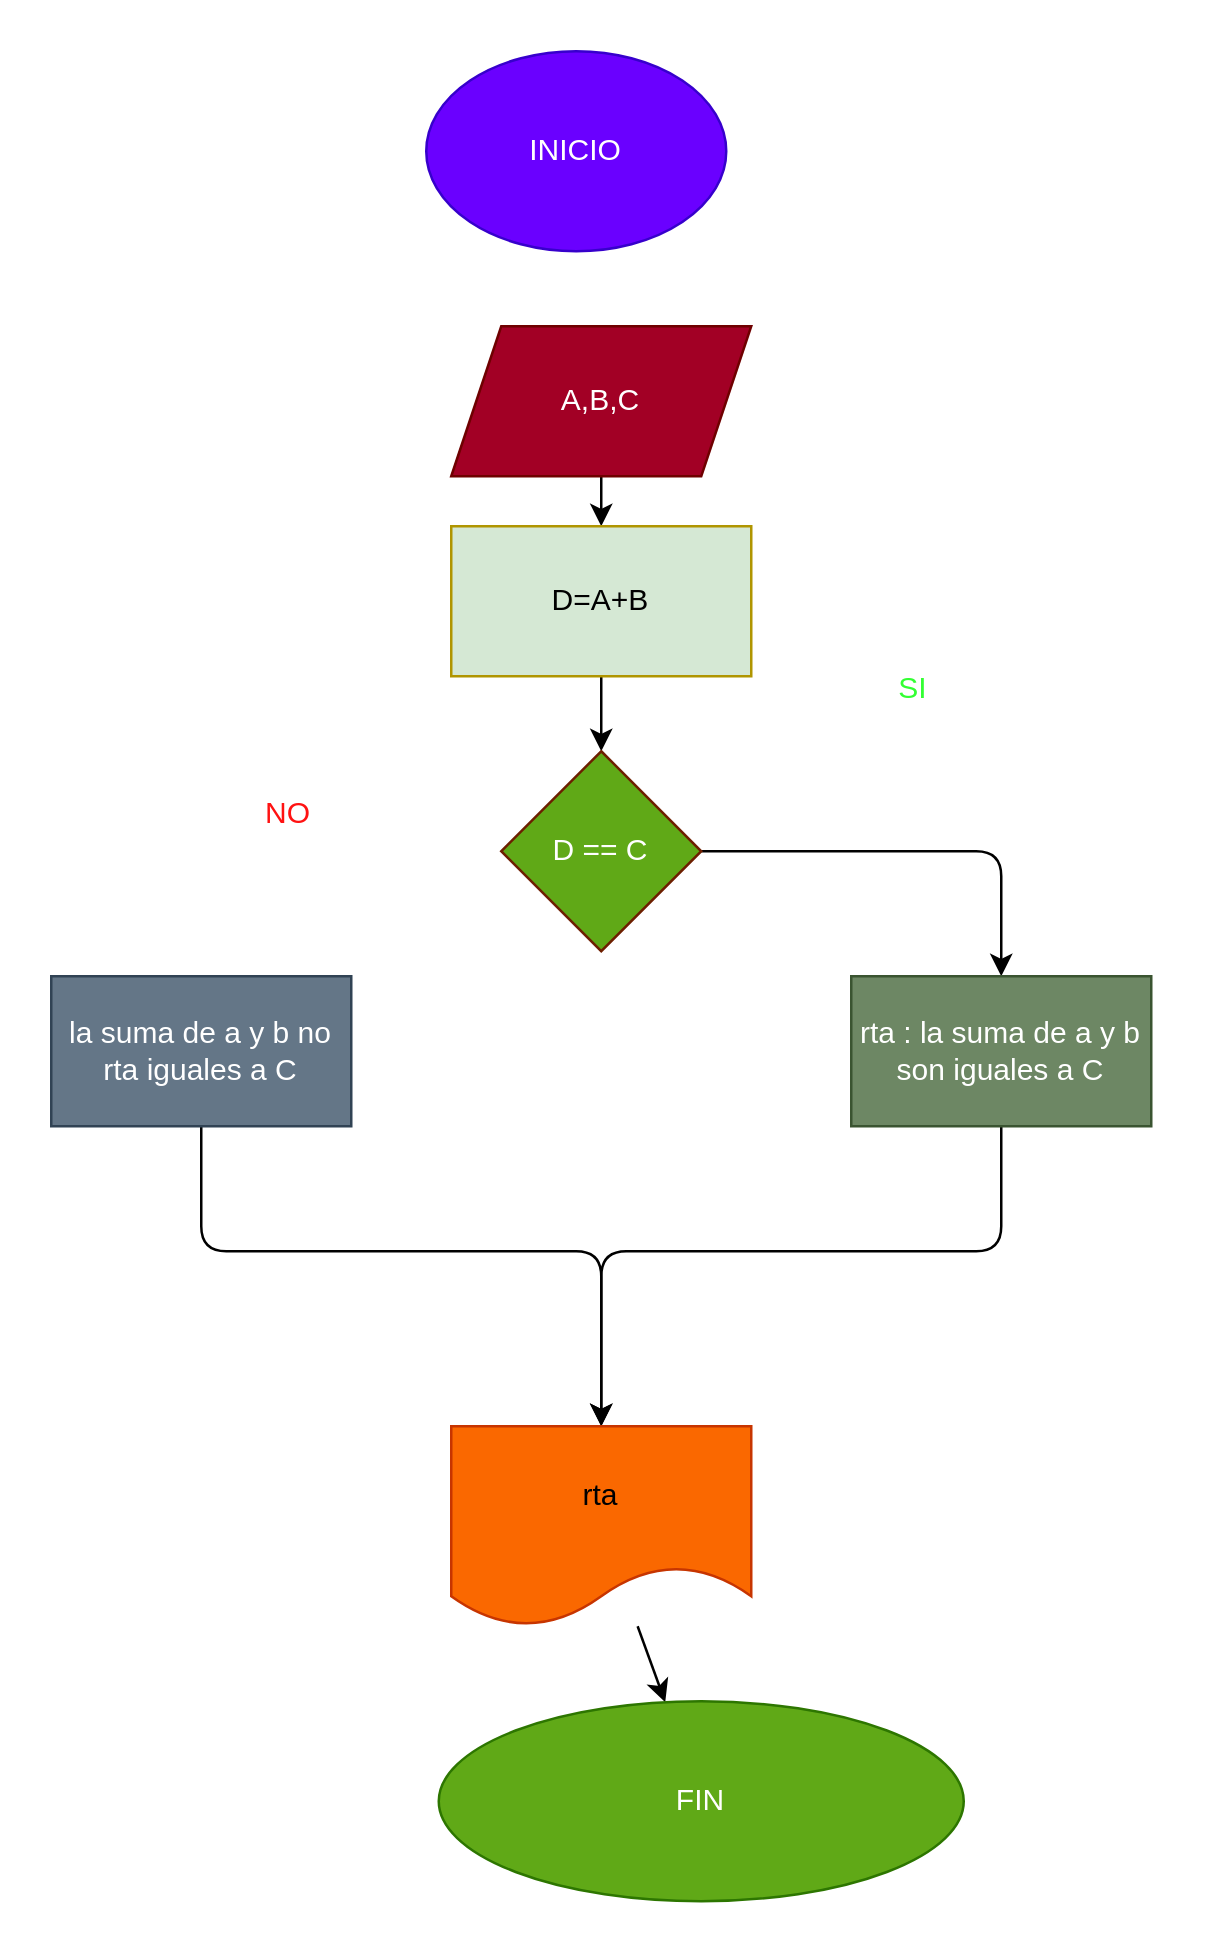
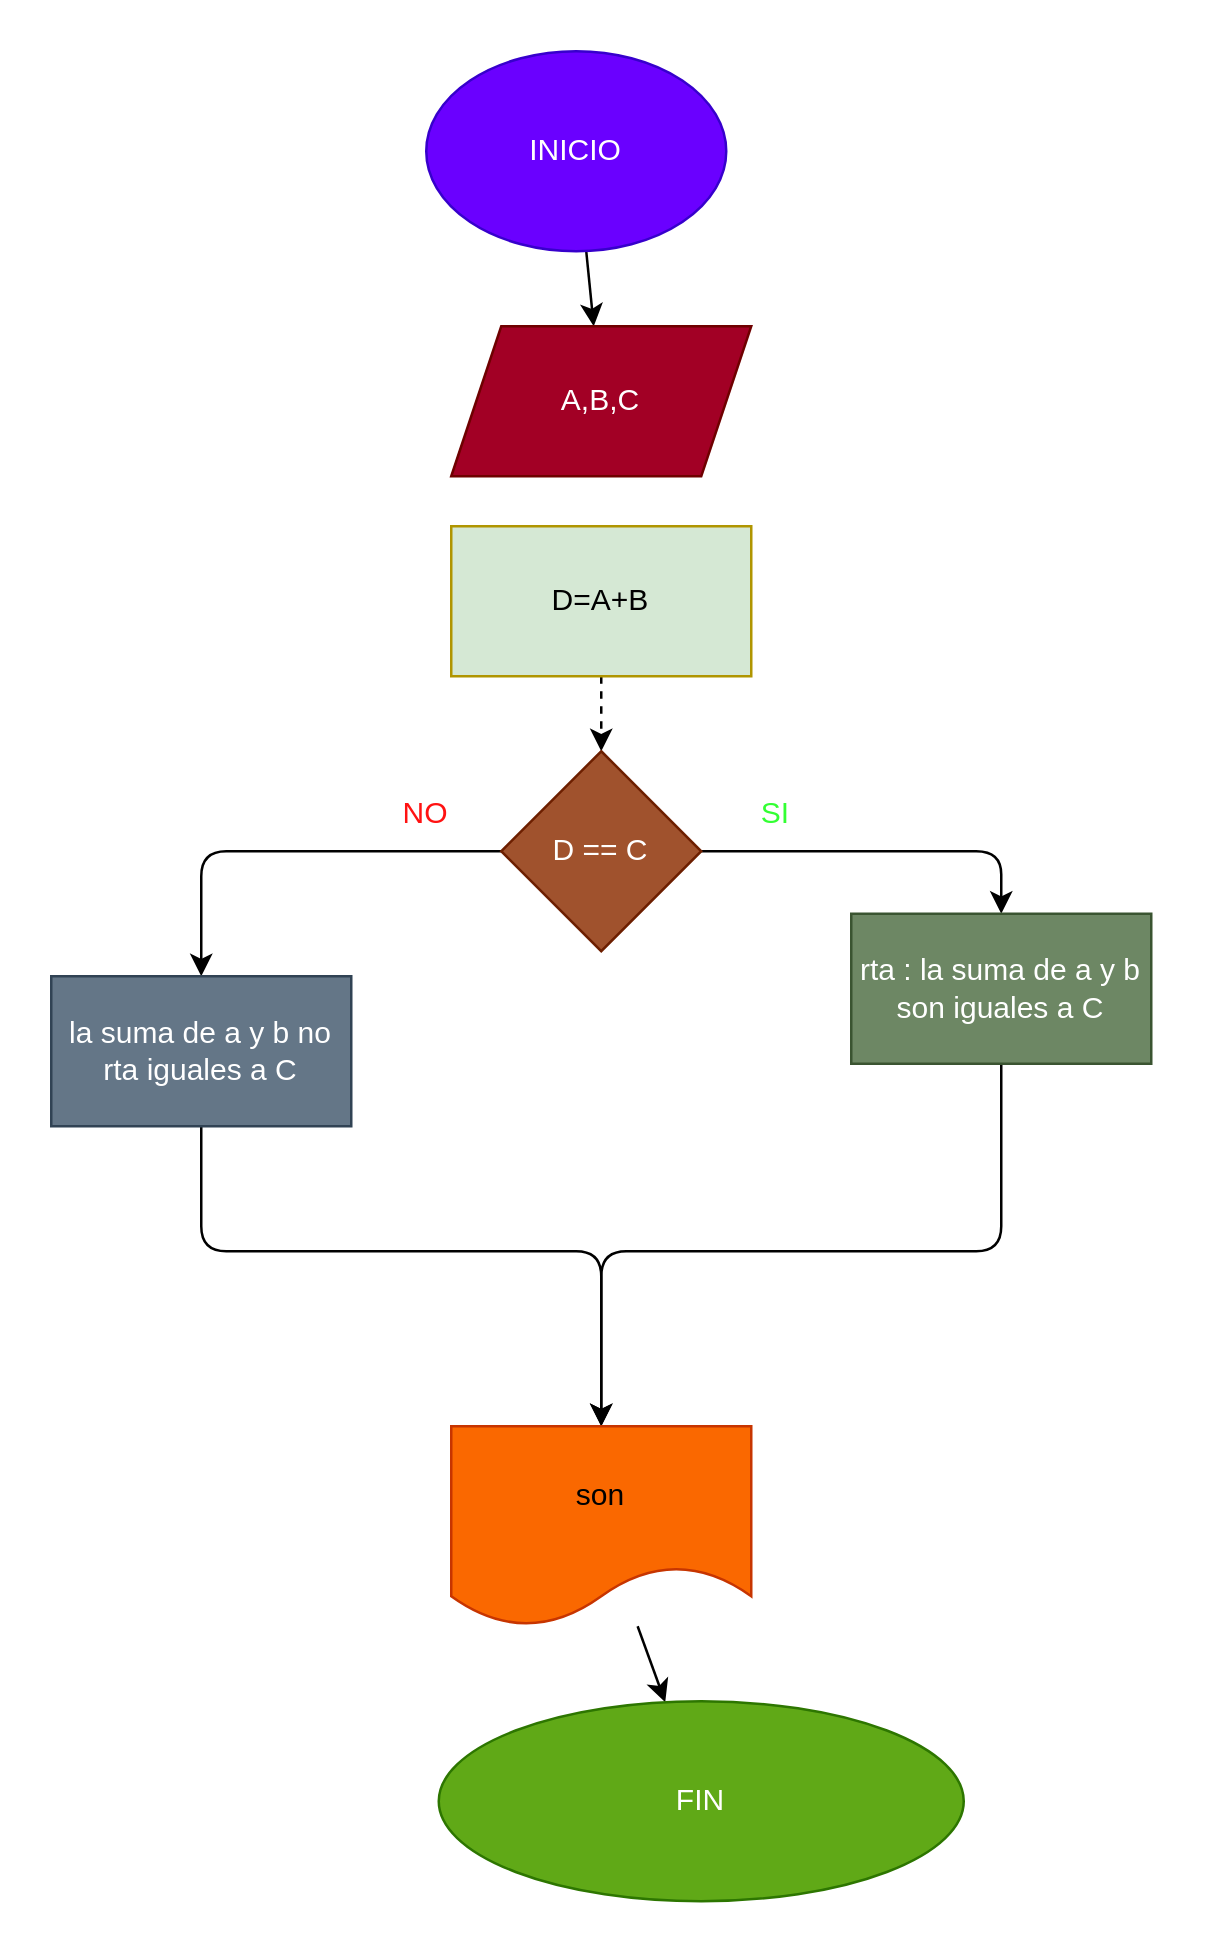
edge "INICIO" -> "A,B,C": added
edge "A,B,C" -> "D=A+B": removed
node "SI": moved (914, 689) -> (776, 814)
edge "D=A+B" -> "D == C": style solid -> dashed
node "NO": moved (289, 814) -> (426, 814)
edge "D == C" -> "la suma de a y b no rta iguales a C": added
node "D == C": fillcolor #60a917 -> #a0522d
node "rta : la suma de a y b son iguales a C": moved (1001, 1051) -> (1001, 989)
node "rta": label "rta" -> "son"
